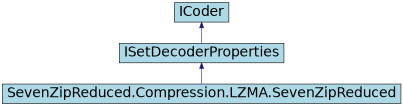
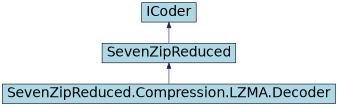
node "ISetDecoderProperties": label "ISetDecoderProperties" -> "SevenZipReduced"
node "SevenZipReduced.Compression.LZMA.SevenZipReduced": label "SevenZipReduced.Compression.LZMA.SevenZipReduced" -> "SevenZipReduced.Compression.LZMA.Decoder"
